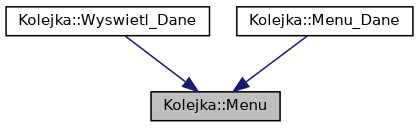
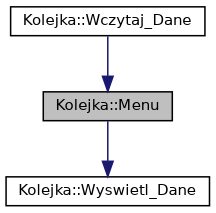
node "Kolejka::Menu_Dane": label "Kolejka::Menu_Dane" -> "Kolejka::Wczytaj_Dane"
edge "Kolejka::Wyswietl_Dane" -> "Kolejka::Menu": reversed
